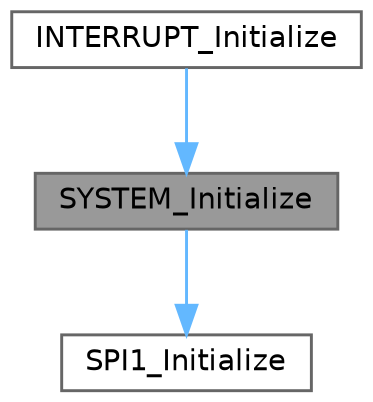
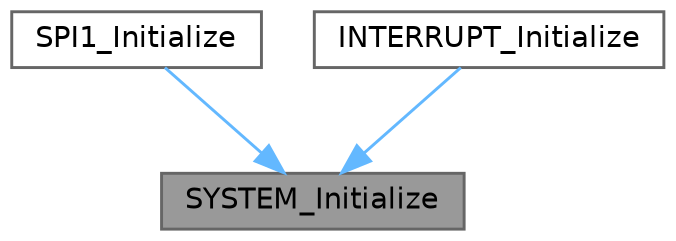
edge "SYSTEM_Initialize" -> "SPI1_Initialize": reversed
